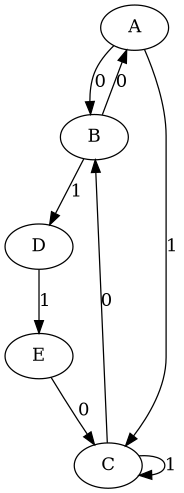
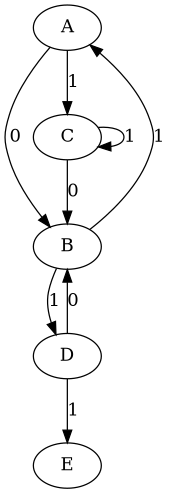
edge "B" -> "A": label "0" -> "1"
edge "D" -> "B": added, label "0"
edge "E" -> "C": removed, label "0"
